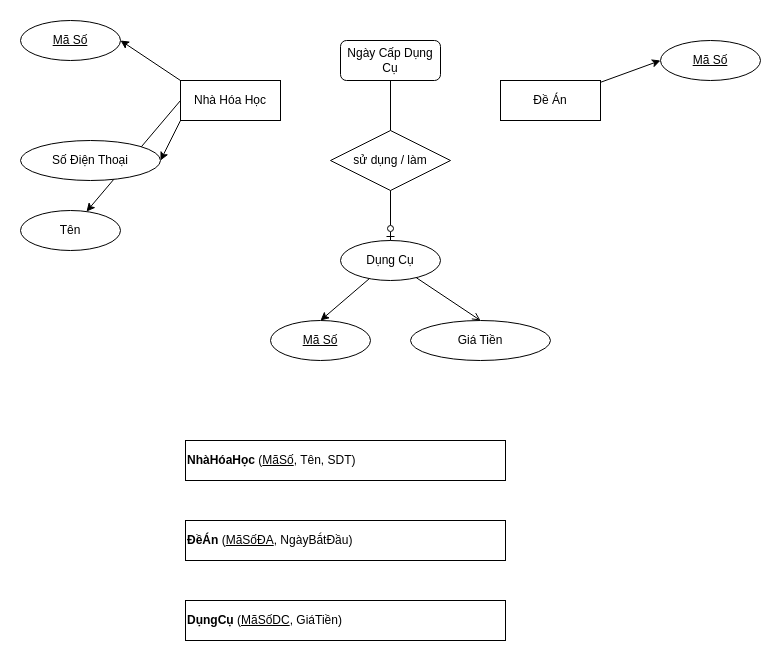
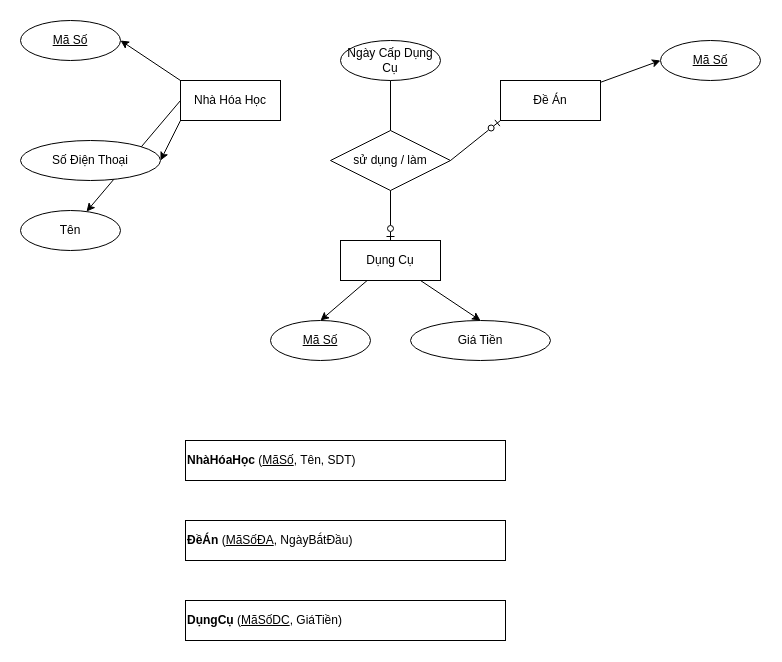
node "Ngày Cấp Dụng Cụ": shape rounded rectangle -> ellipse
edge "sử dụng / làm" -> "Đề Án": added
node "Dụng Cụ": shape ellipse -> rectangle
edge "Dụng Cụ" -> "Giá Tiền": arrowhead open -> classic
